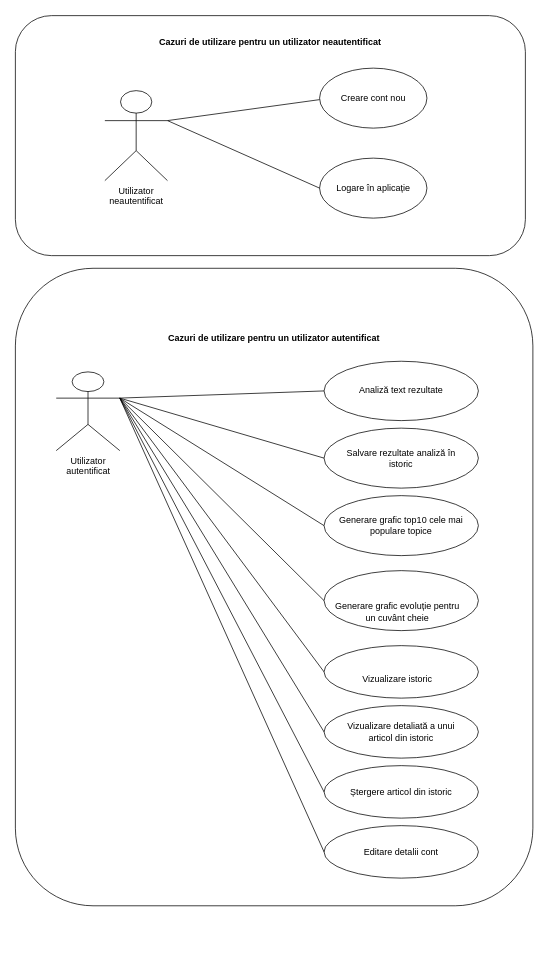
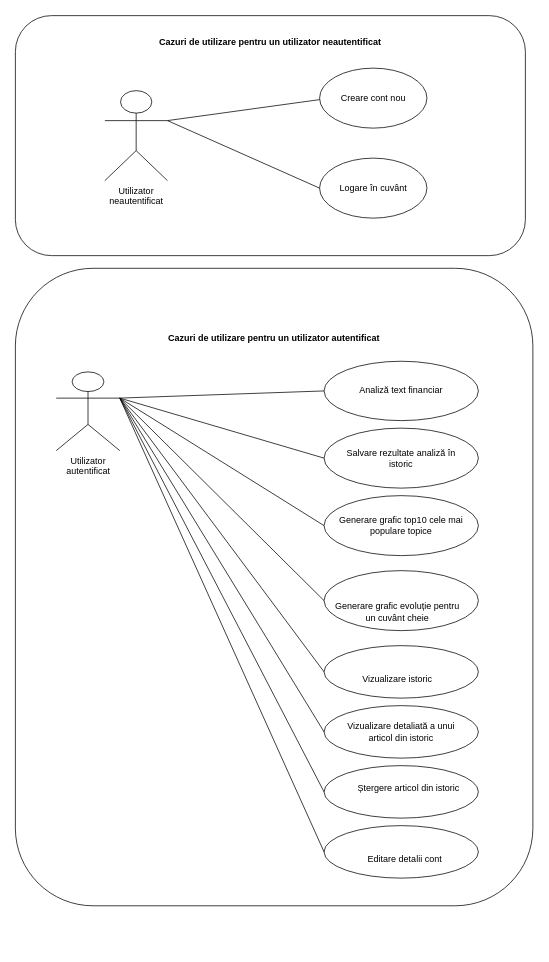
node "Logare în aplicație": label "Logare în aplicație" -> "Logare în cuvânt"
node "Analiză text rezultate": label "Analiză text rezultate" -> "Analiză text financiar"
node "Ștergere articol din istoric": moved (401, 792) -> (409, 788)
node "Editare detalii cont": moved (401, 852) -> (405, 859)
